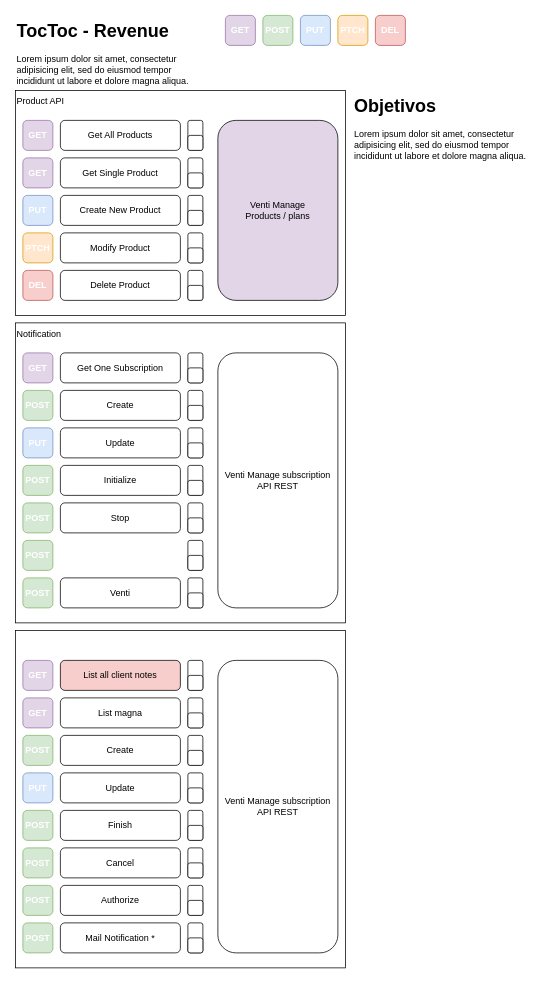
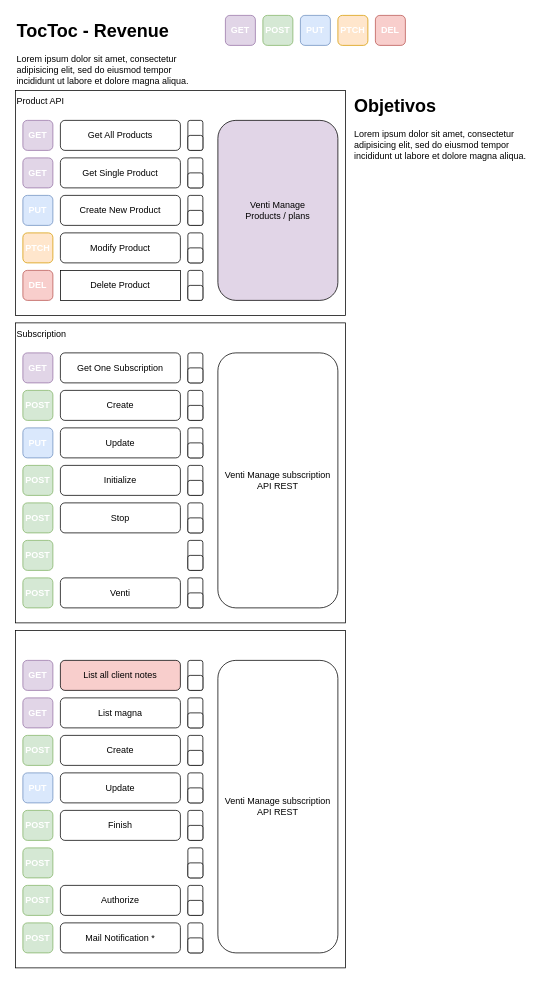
node "Delete Product": shape rounded rectangle -> rectangle
node "Notification": label "Notification" -> "Subscription"
node "Cancel": removed
